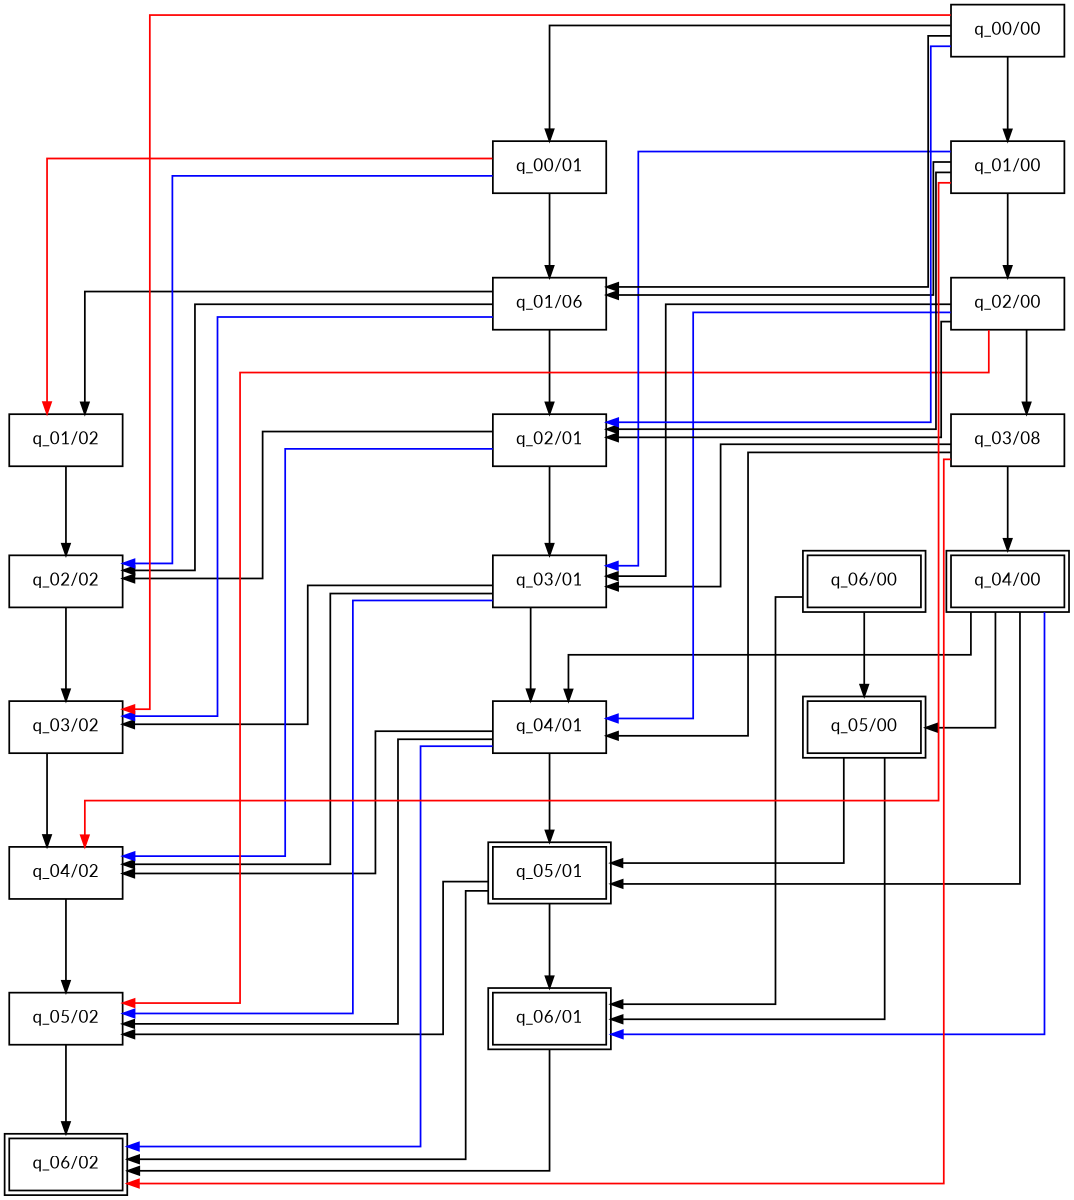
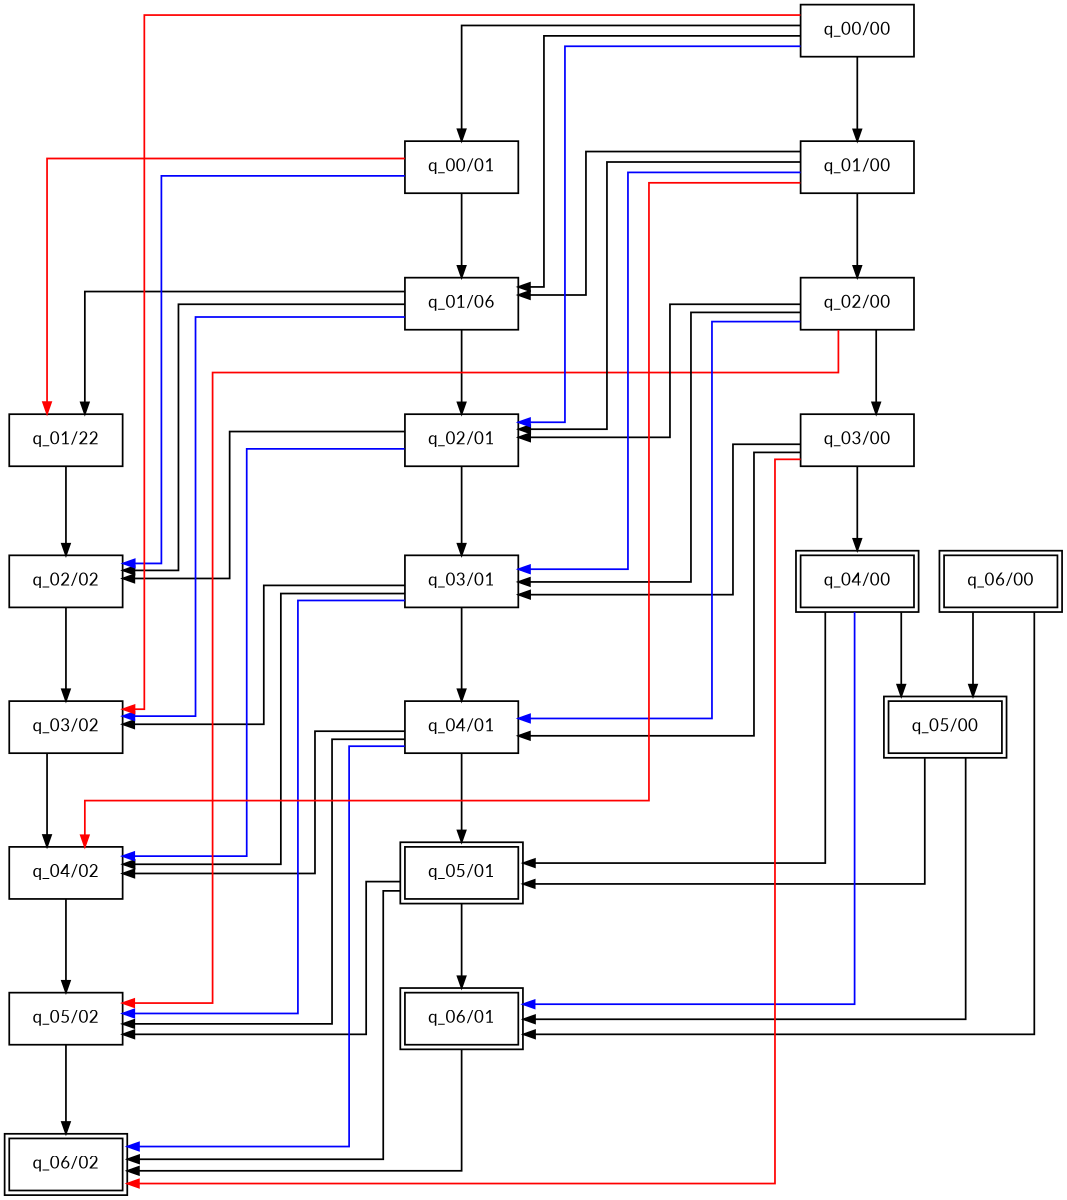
node "q_01/02": label "q_01/02" -> "q_01/22"
node "q_03/08": label "q_03/08" -> "q_03/00"
edge "q_04/00" -> "q_04/01": removed
